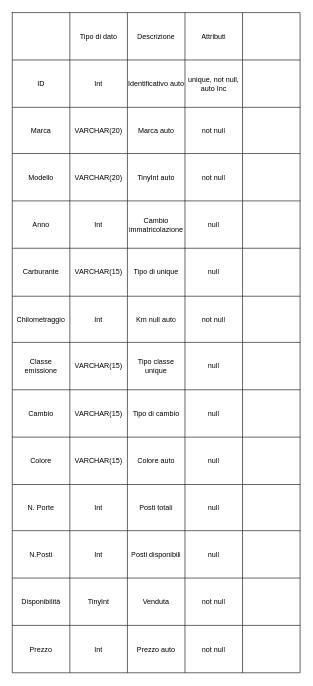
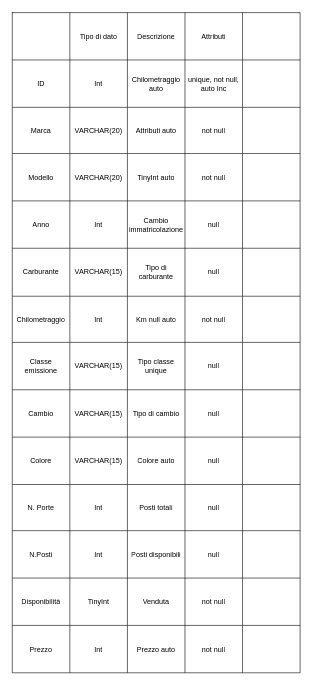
node "Identificativo auto": label "Identificativo auto" -> "Chilometraggio auto"
node "Marca auto": label "Marca auto" -> "Attributi auto"
node "Tipo di unique": label "Tipo di unique" -> "Tipo di carburante"
